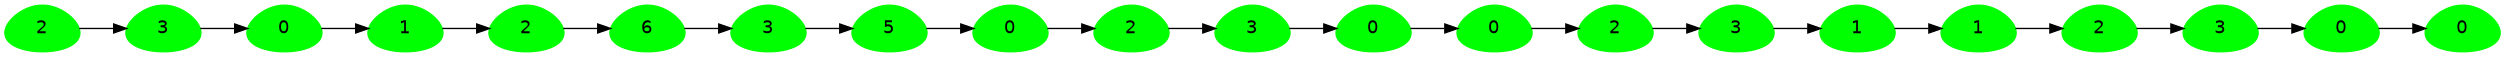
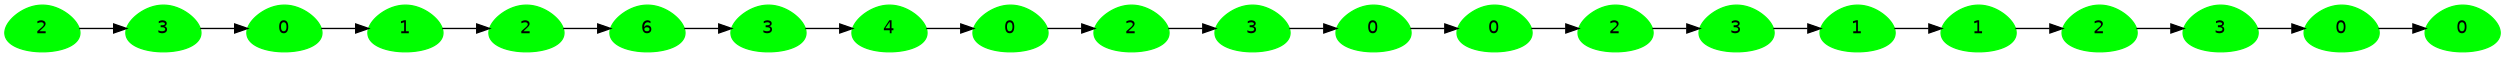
node "5": label "5" -> "4"
